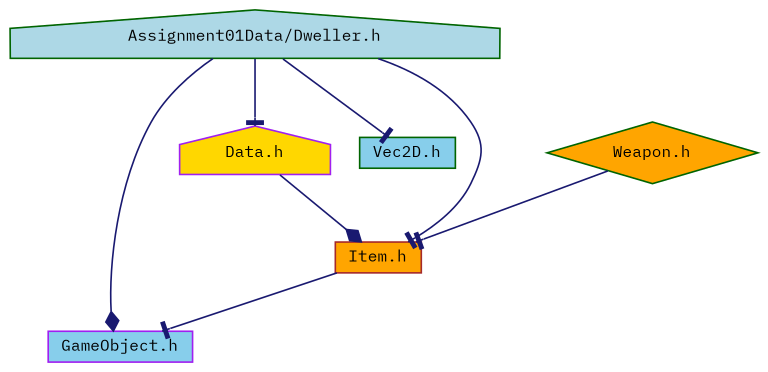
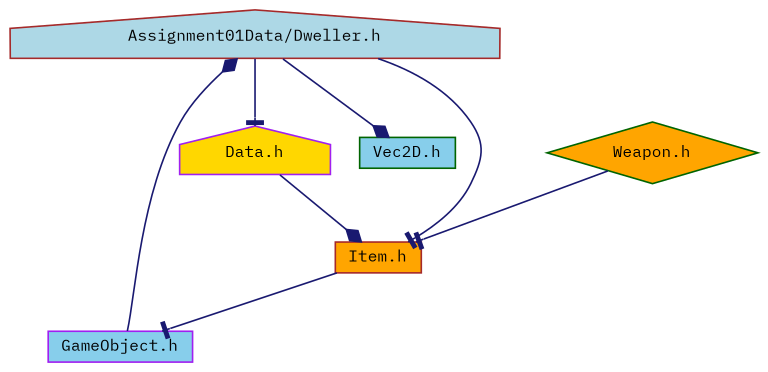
node "Assignment01Data/Dweller.h": color darkgreen -> brown
edge "Assignment01Data/Dweller.h" -> "Vec2D.h": arrowhead tee -> diamond
edge "Assignment01Data/Dweller.h" -> "GameObject.h": reversed
